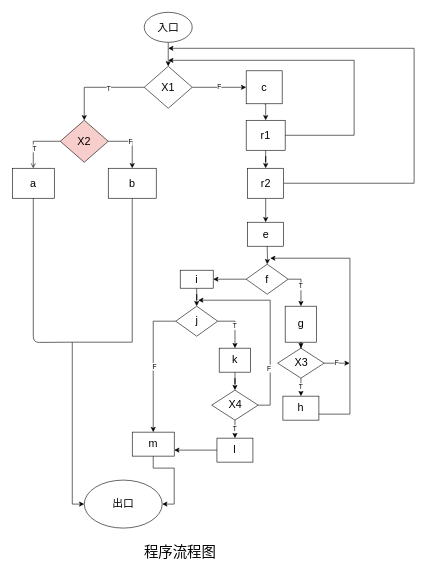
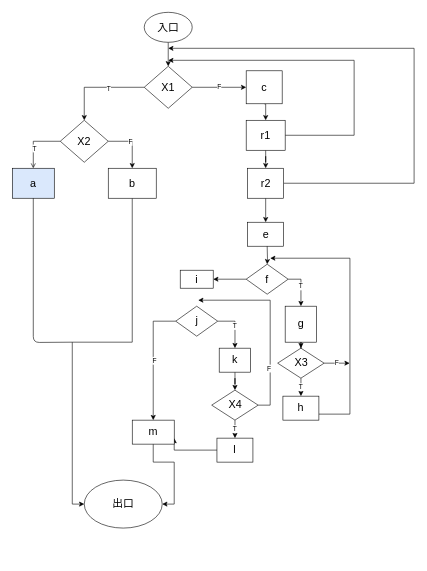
node "X2": fillcolor #f8cecc -> #ffffff
node "a": fillcolor #ffffff -> #dae8fc
edge "i" -> "j": removed
node "m": moved (153, 444) -> (153, 432)
node "程序流程图": removed
